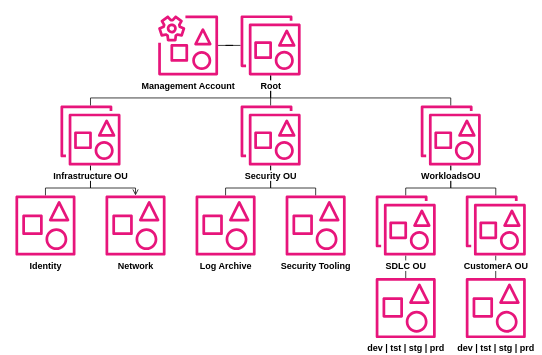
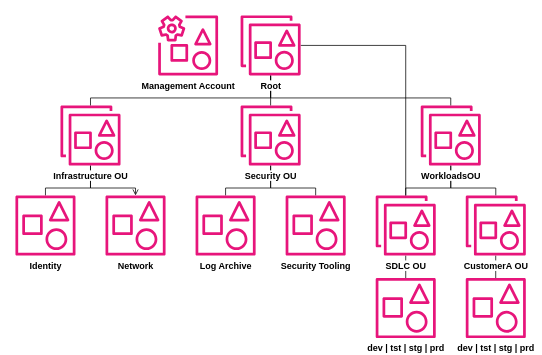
edge "Management Account" -- "Root": now "SDLC OU" -- "Root"
